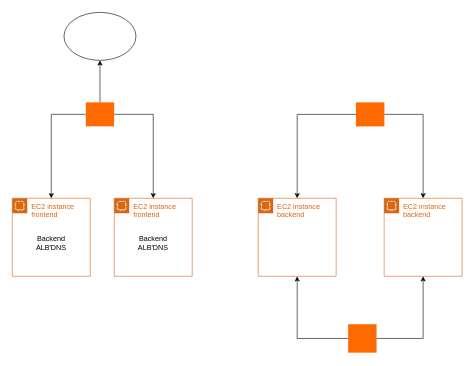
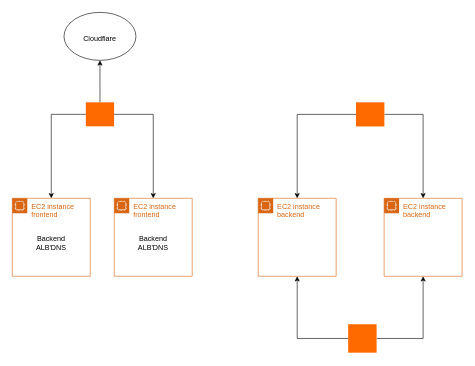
node "Cloudflare": added
